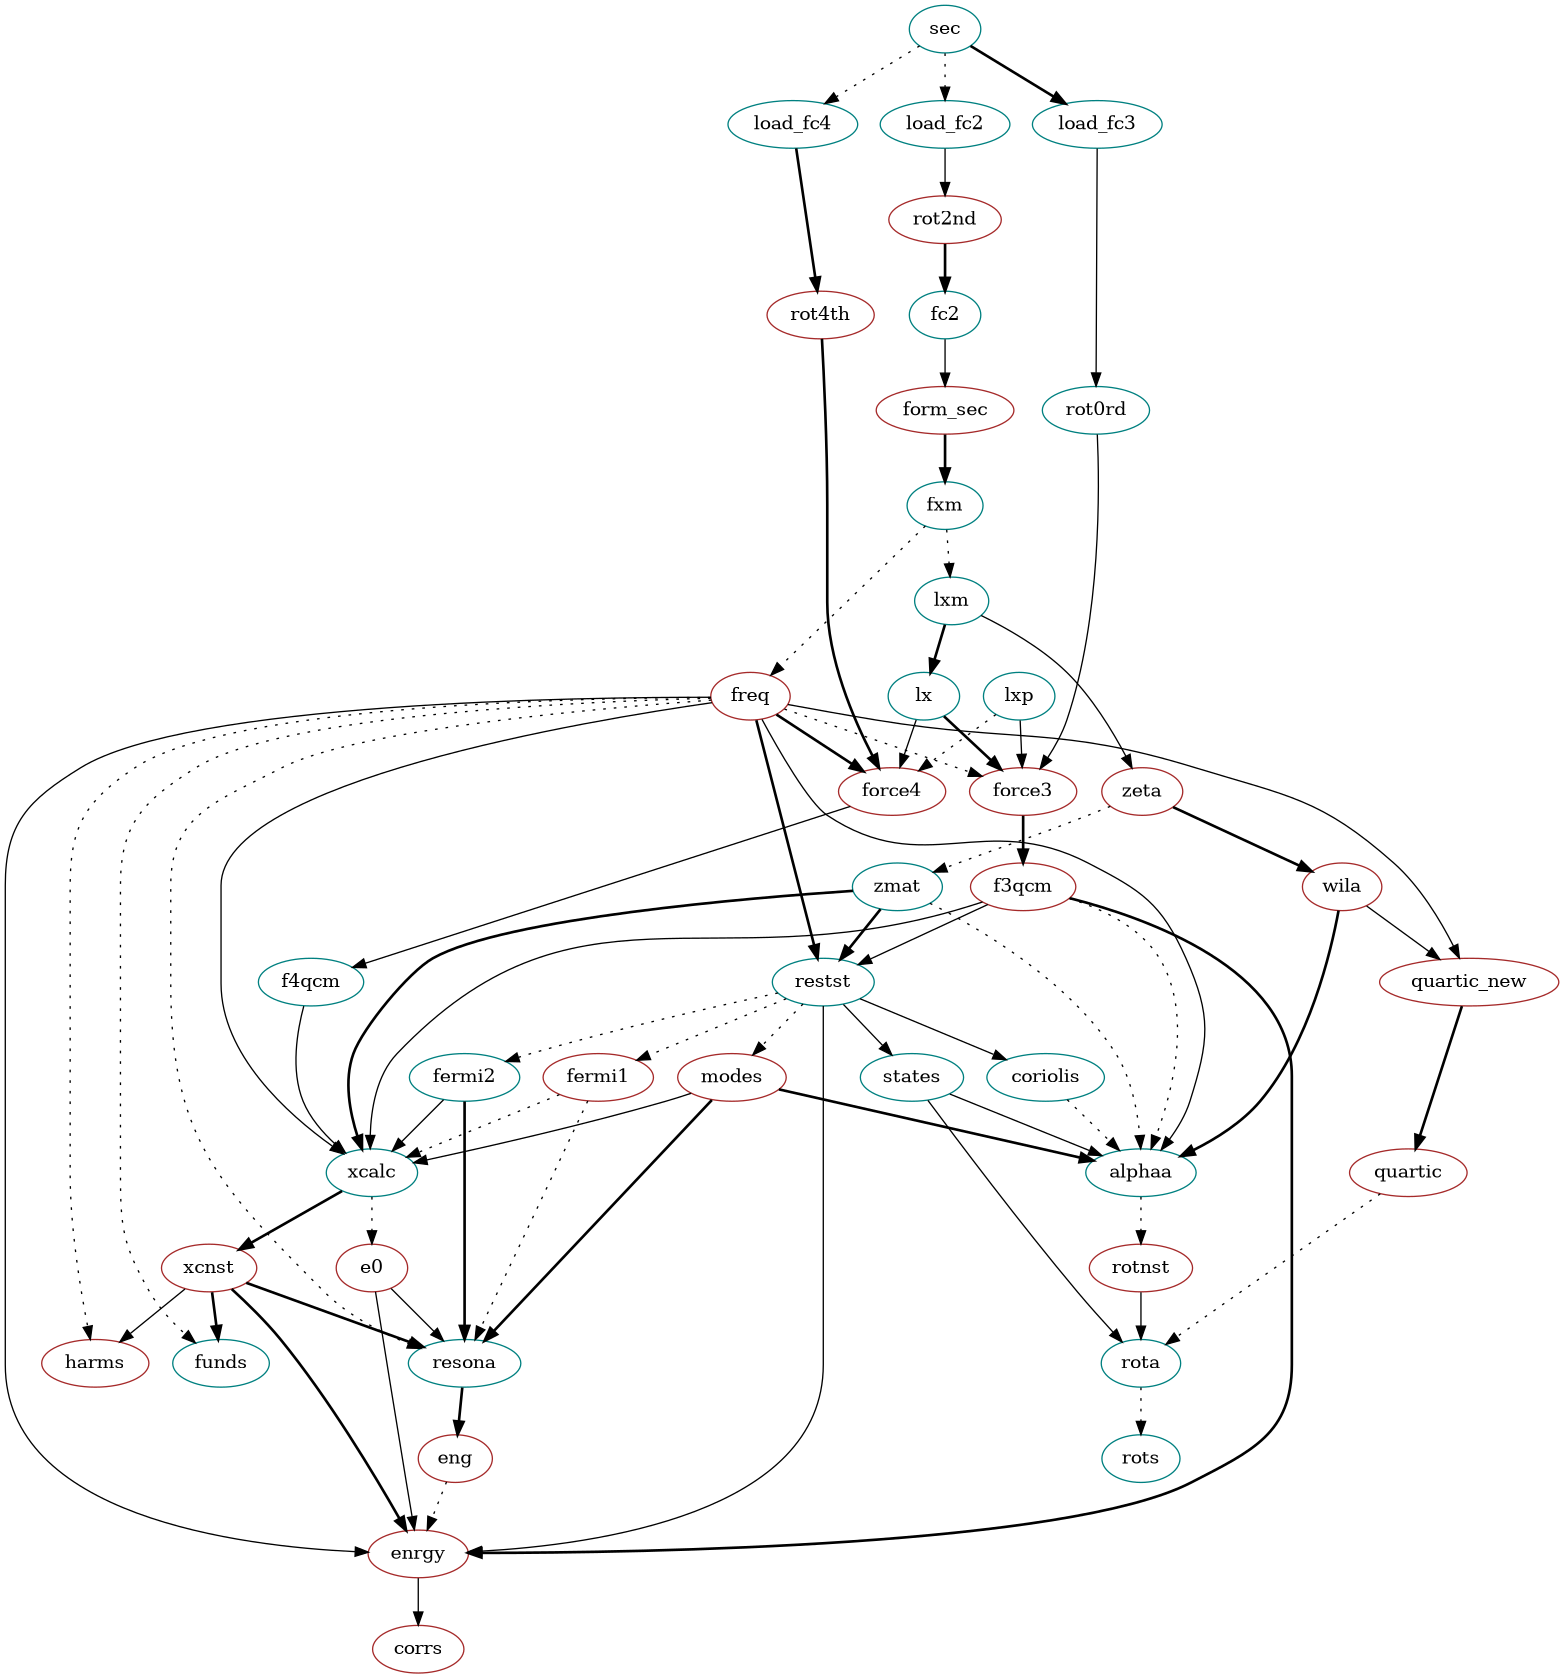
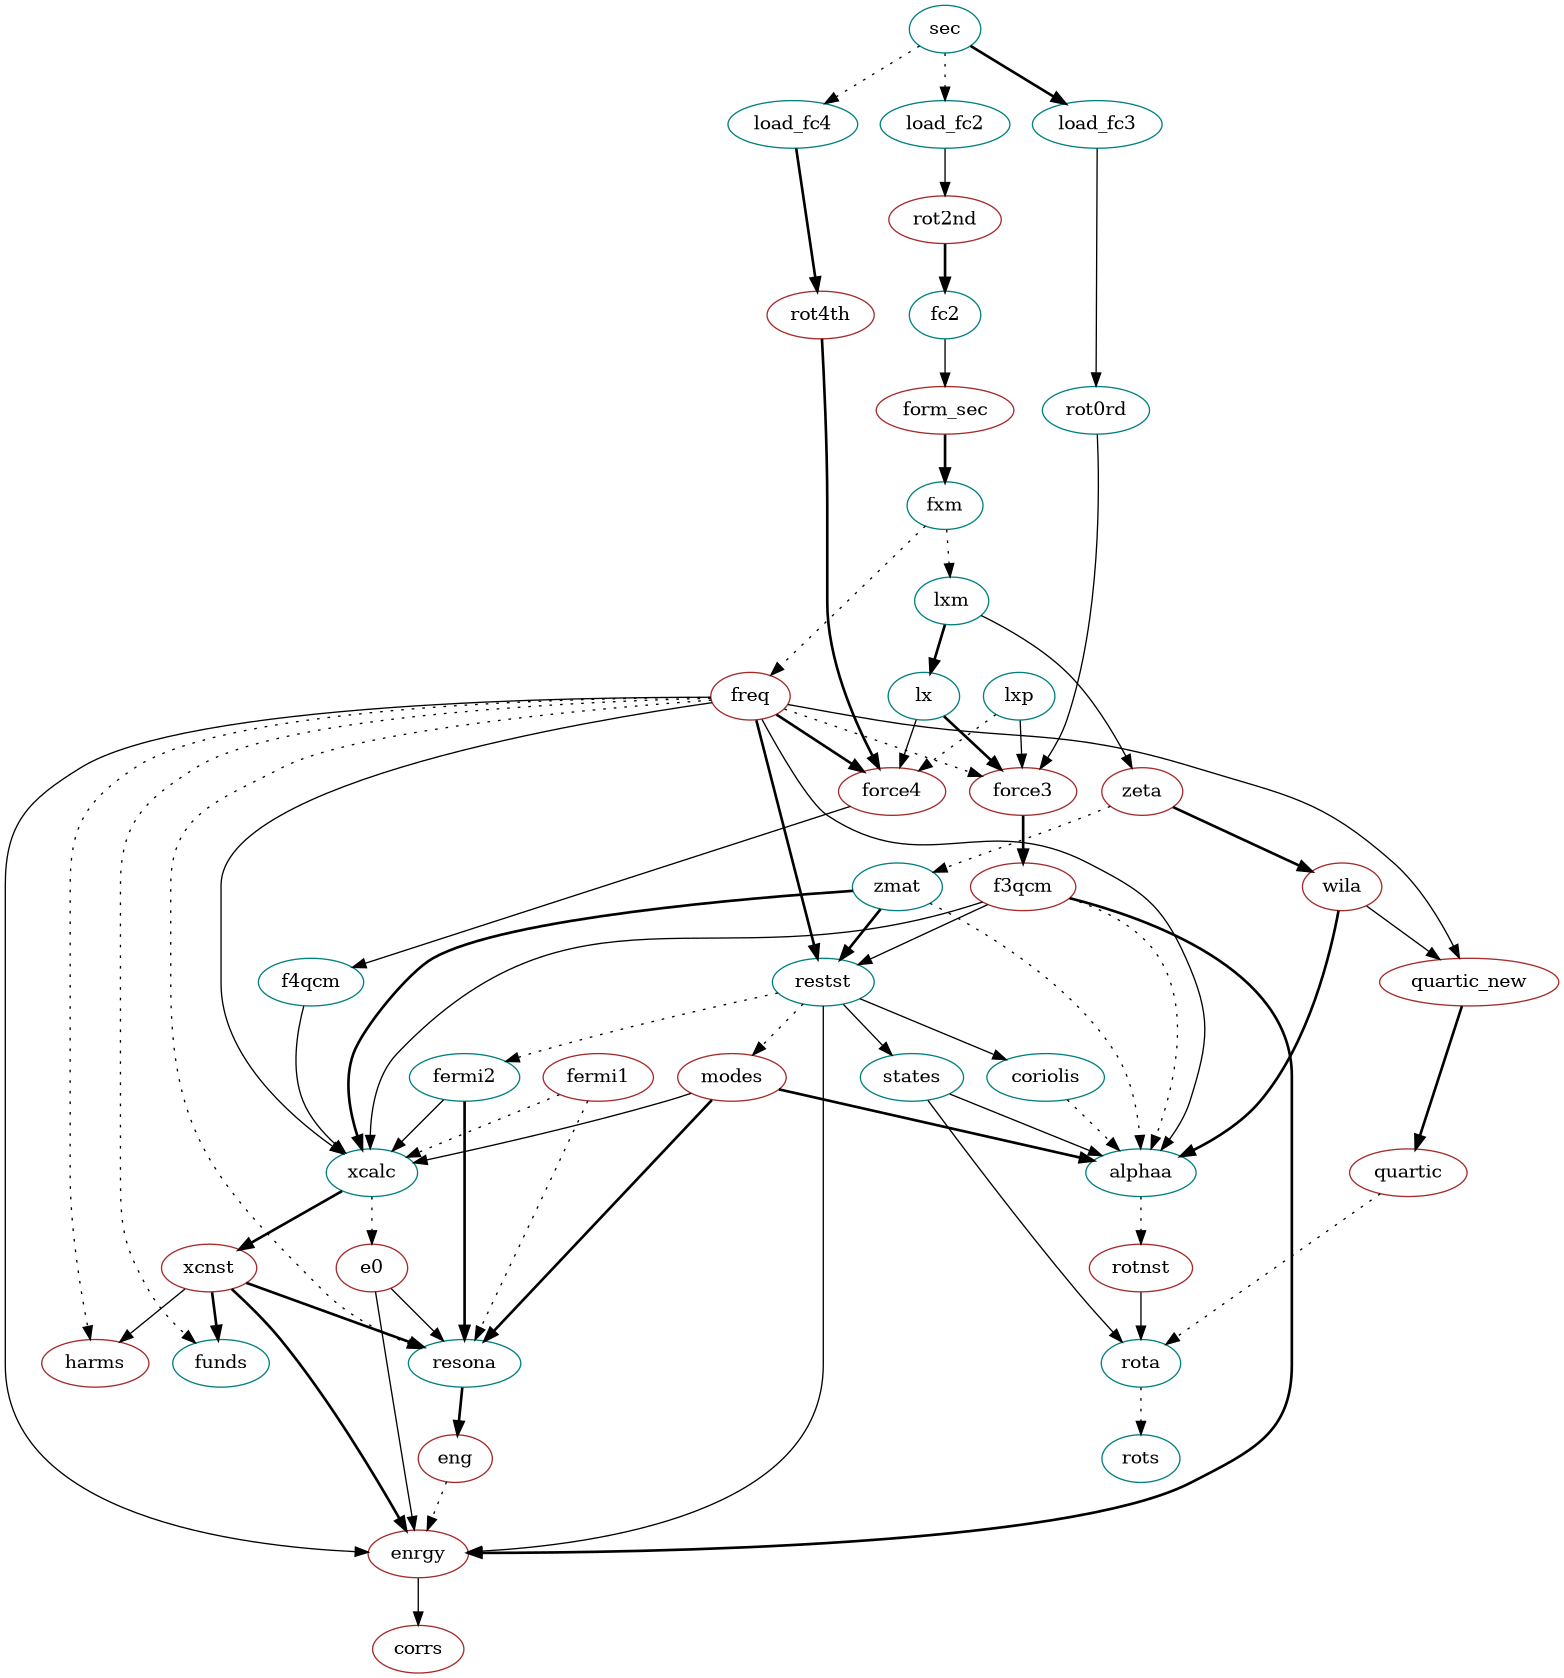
edge "restst" -> "fermi1": removed
